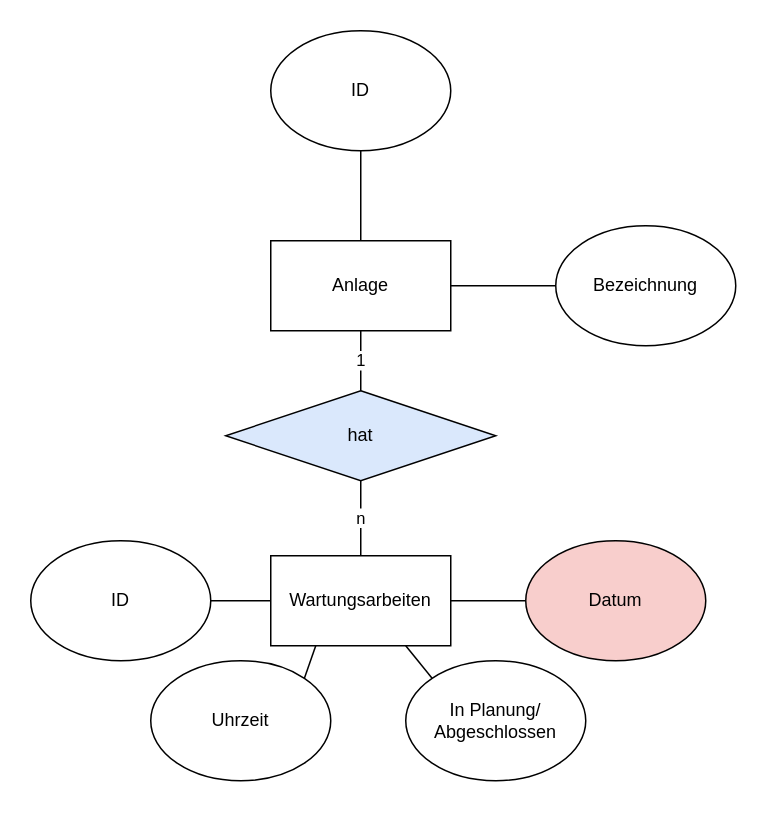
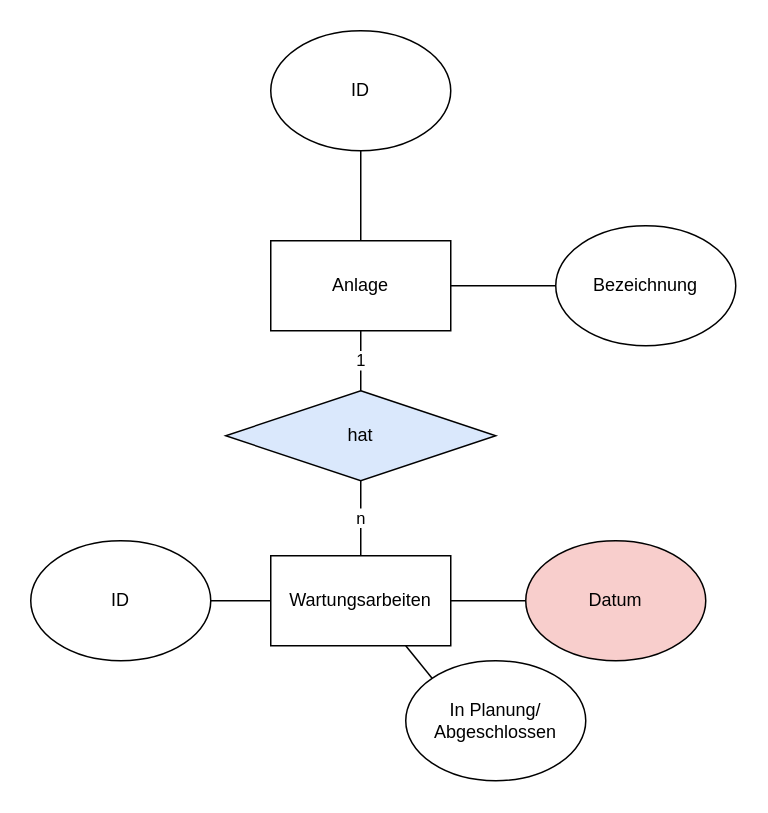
edge "Wartungsarbeiten" -- "Uhrzeit": removed
node "Uhrzeit": removed
